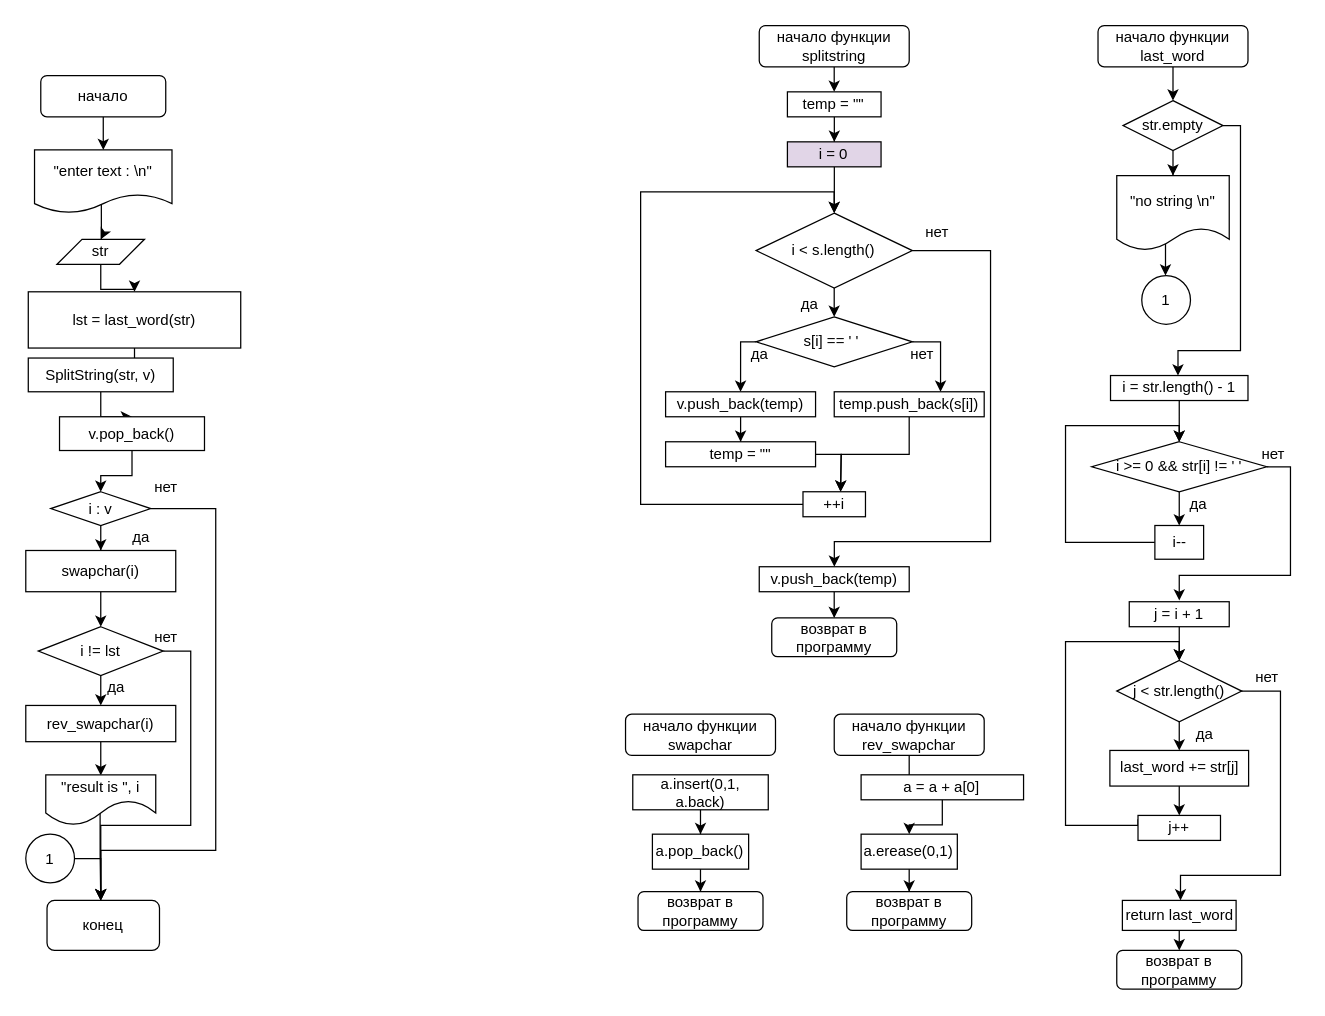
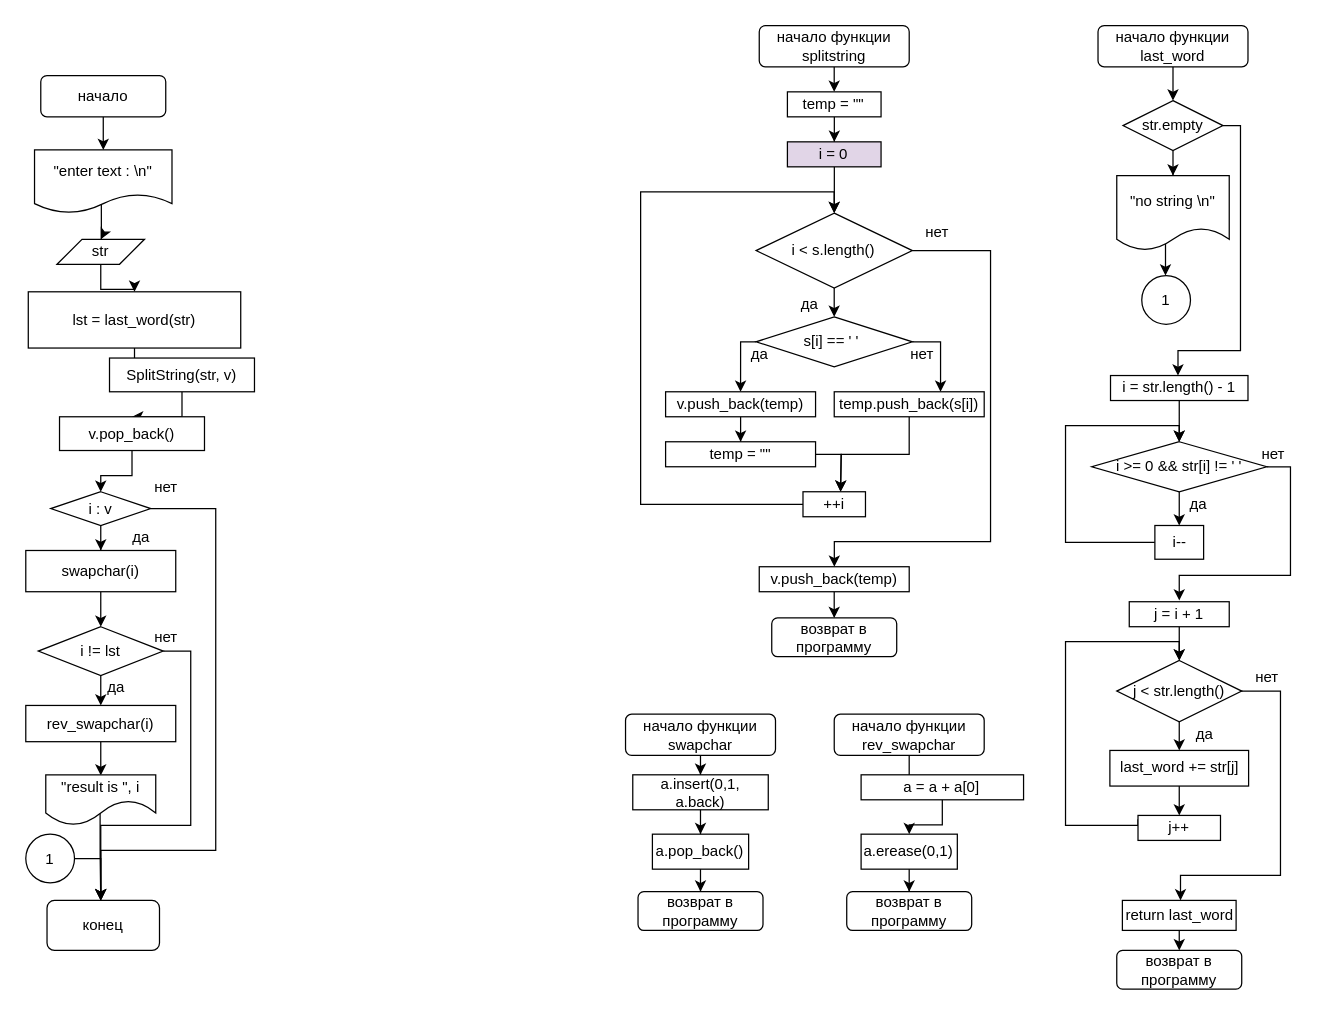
node "SplitString(str, v)": moved (101, 375) -> (182, 375)
edge "начало функции swapchar" -> "a.insert(0,1, a.back)": added
